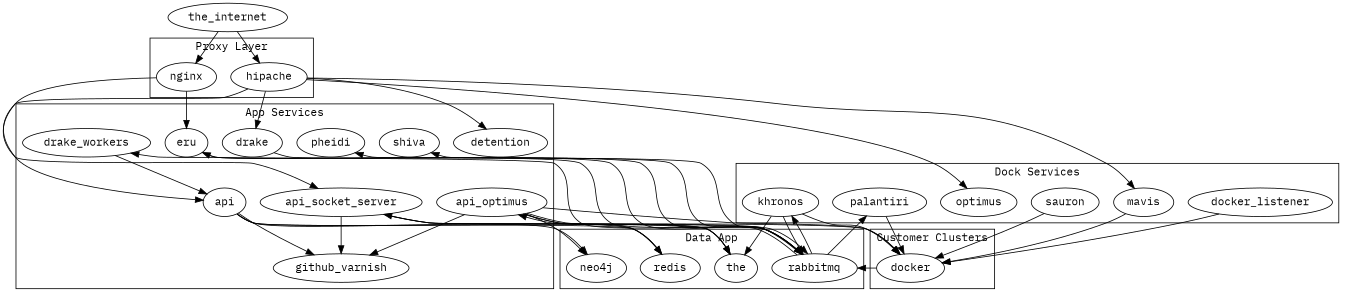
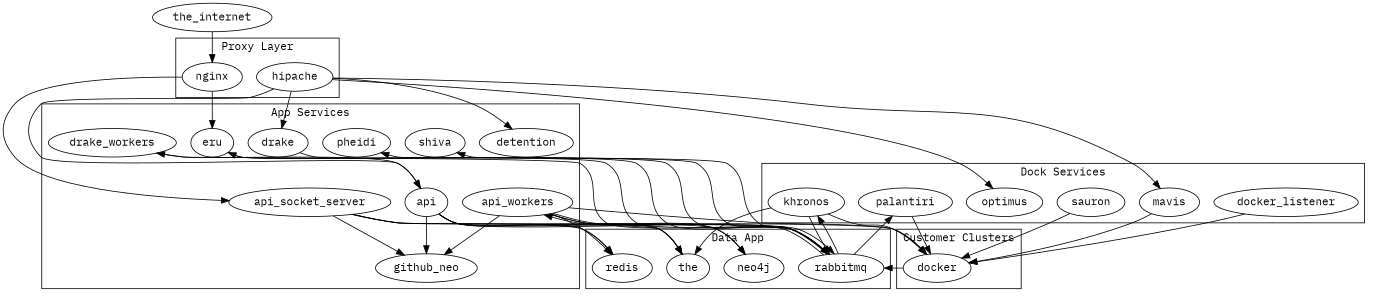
edge "the_internet" -> "hipache": removed
node "api_optimus": label "api_optimus" -> "api_workers"
edge "redis" -> "api_socket_server": reversed
edge "api" -> "rabbitmq": added
node "github_varnish": label "github_varnish" -> "github_neo"
